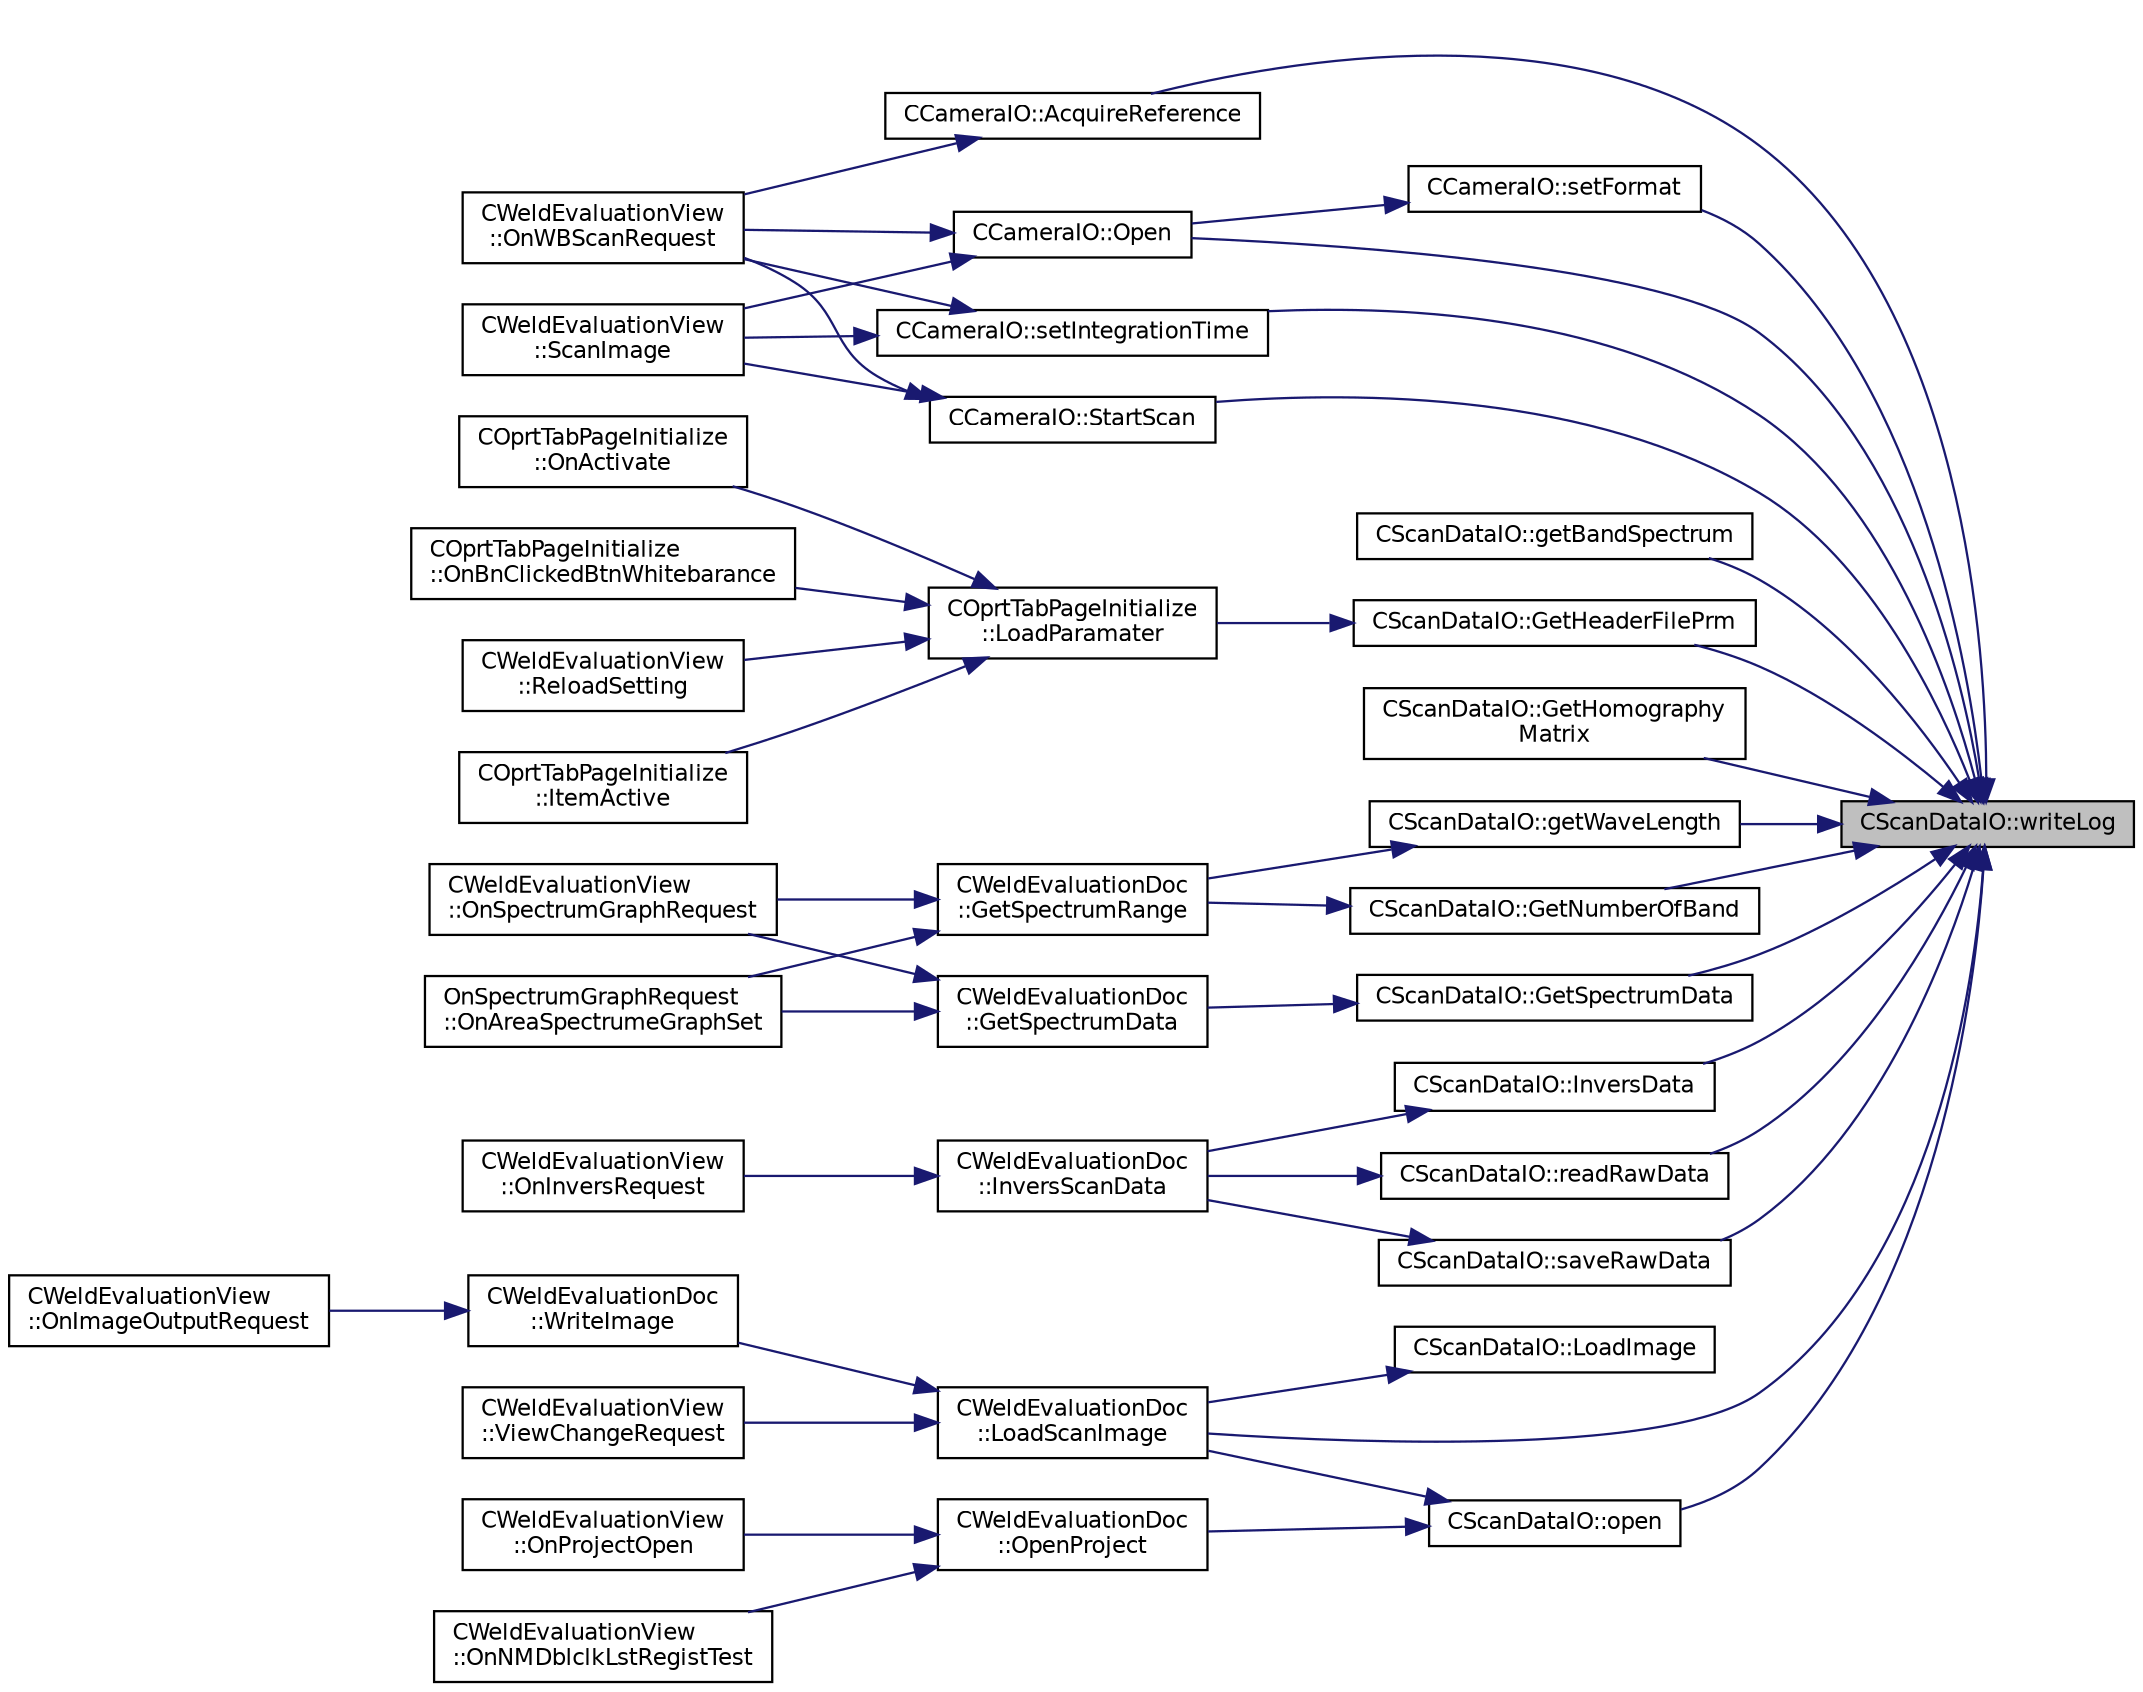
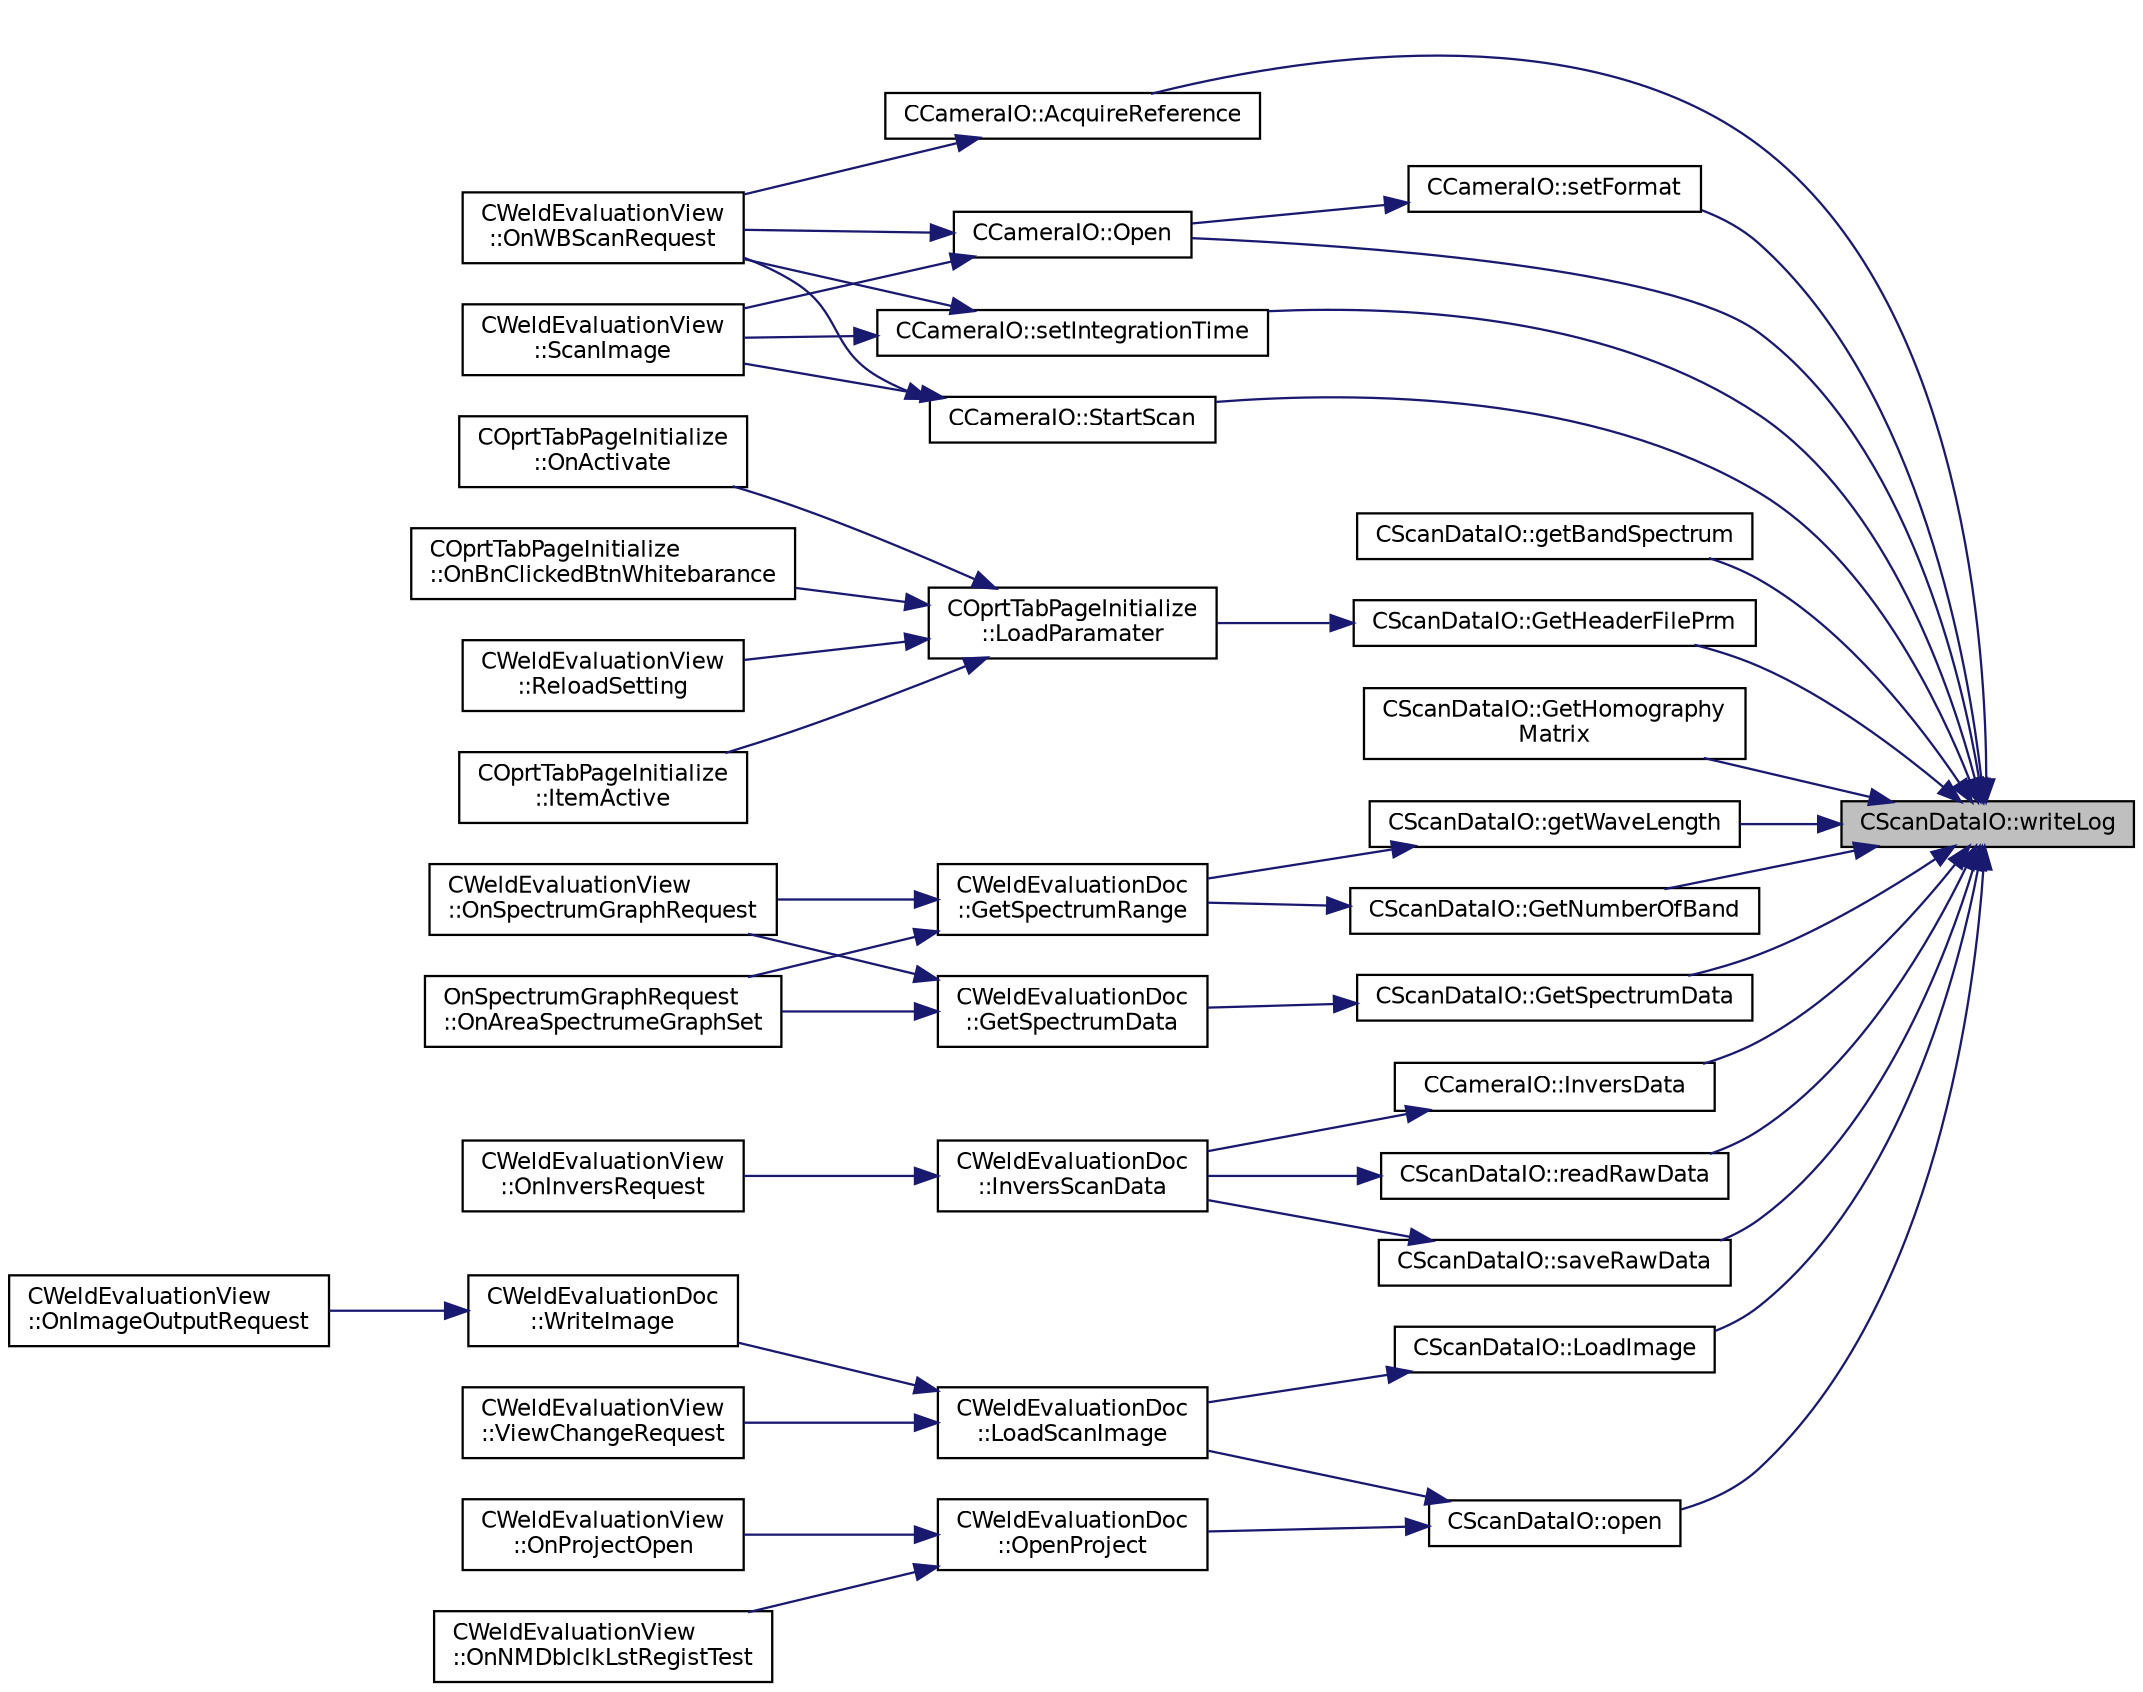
node "CScanDataIO::InversData": label "CScanDataIO::InversData" -> "CCameraIO::InversData"
edge "CWeldEvaluationDoc ::LoadScanImage" -> "CScanDataIO::writeLog": now "CScanDataIO::LoadImage" -> "CScanDataIO::writeLog"
